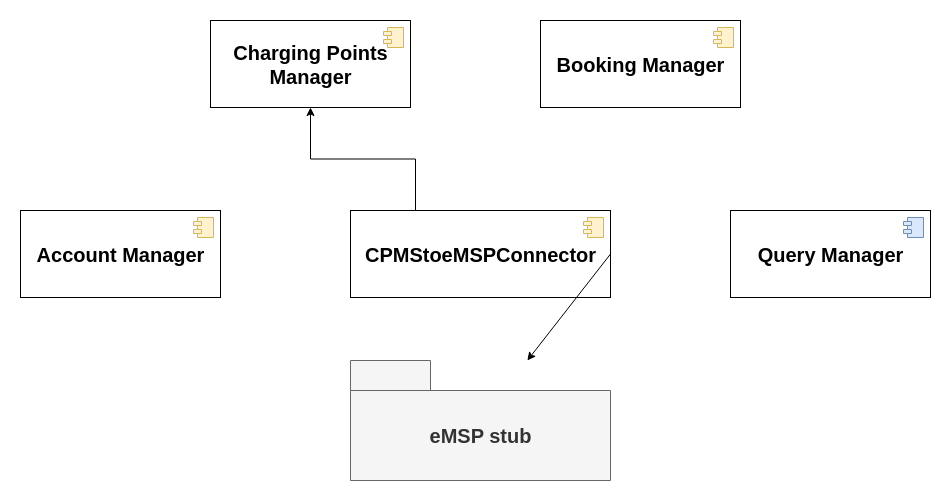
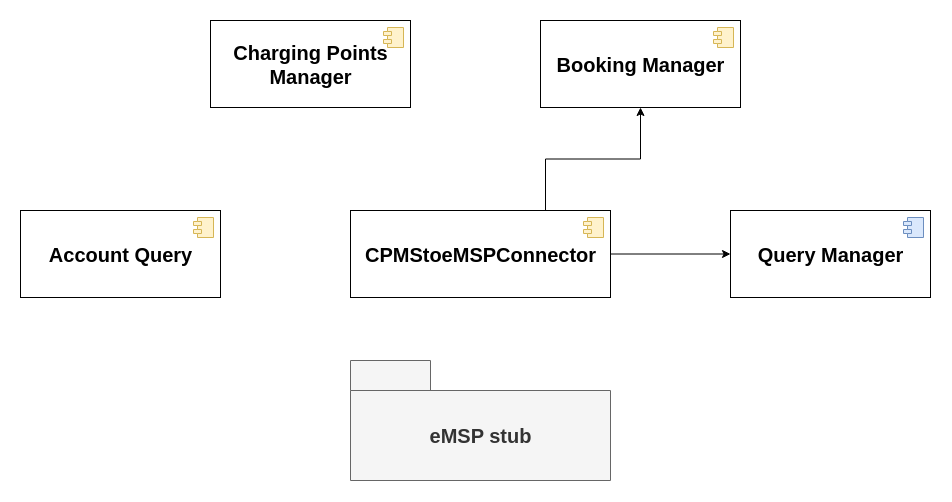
edge "CPMStoeMSPConnector" -> "Charging Points Manager": removed
edge "CPMStoeMSPConnector" -> "Booking Manager": added
node "Account Manager": label "Account Manager" -> "Account Query"
edge "CPMStoeMSPConnector" -> "eMSP stub": now "CPMStoeMSPConnector" -> "Query Manager"
